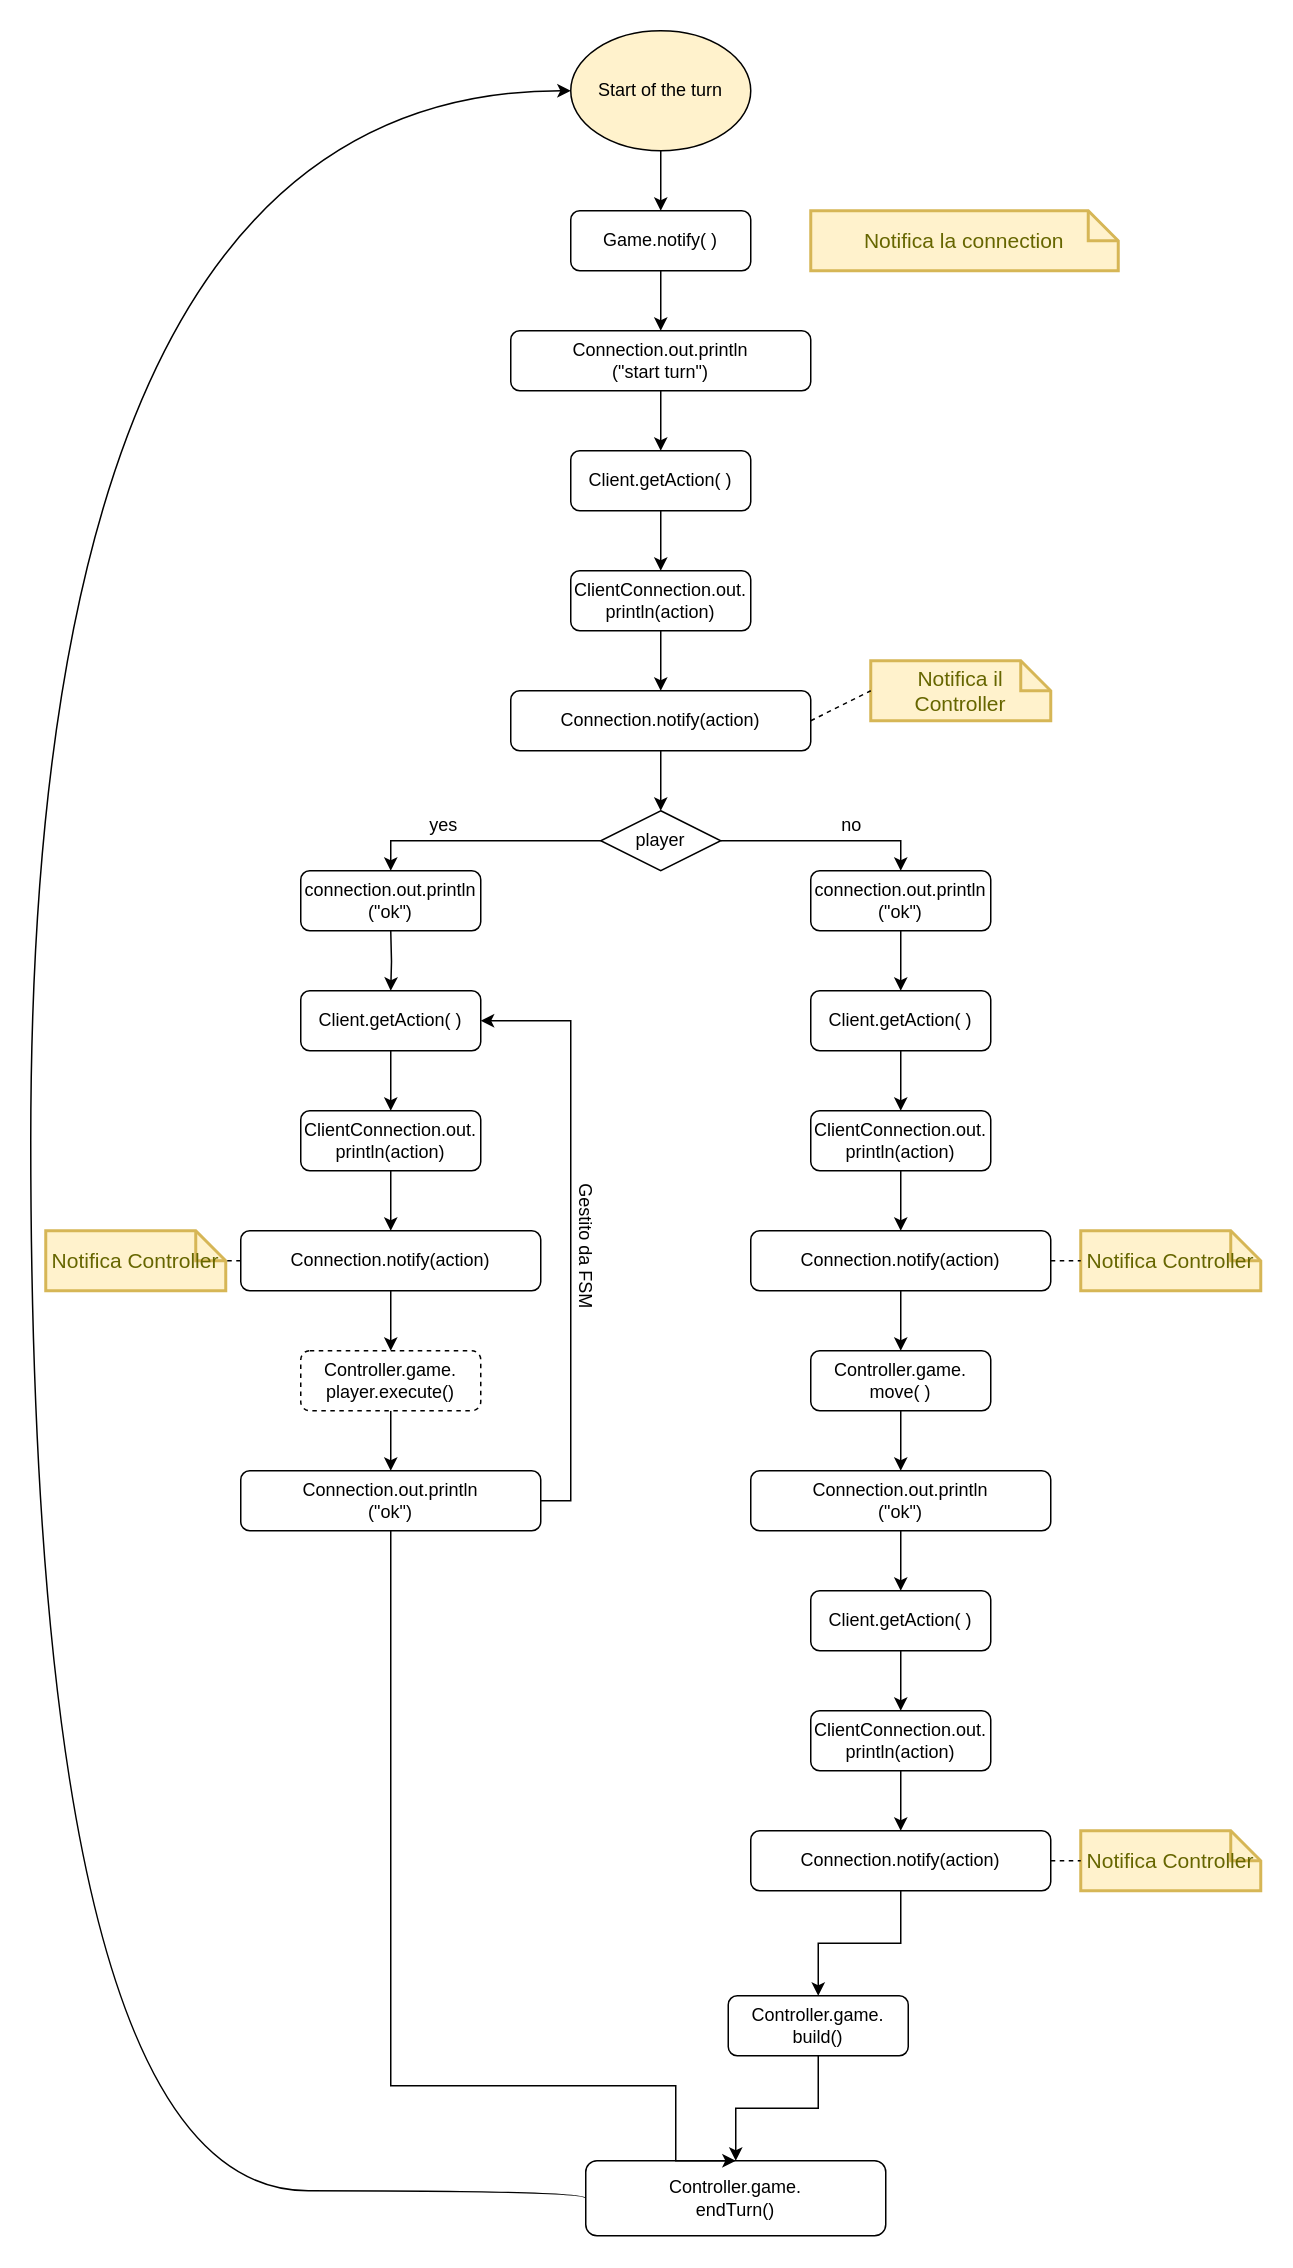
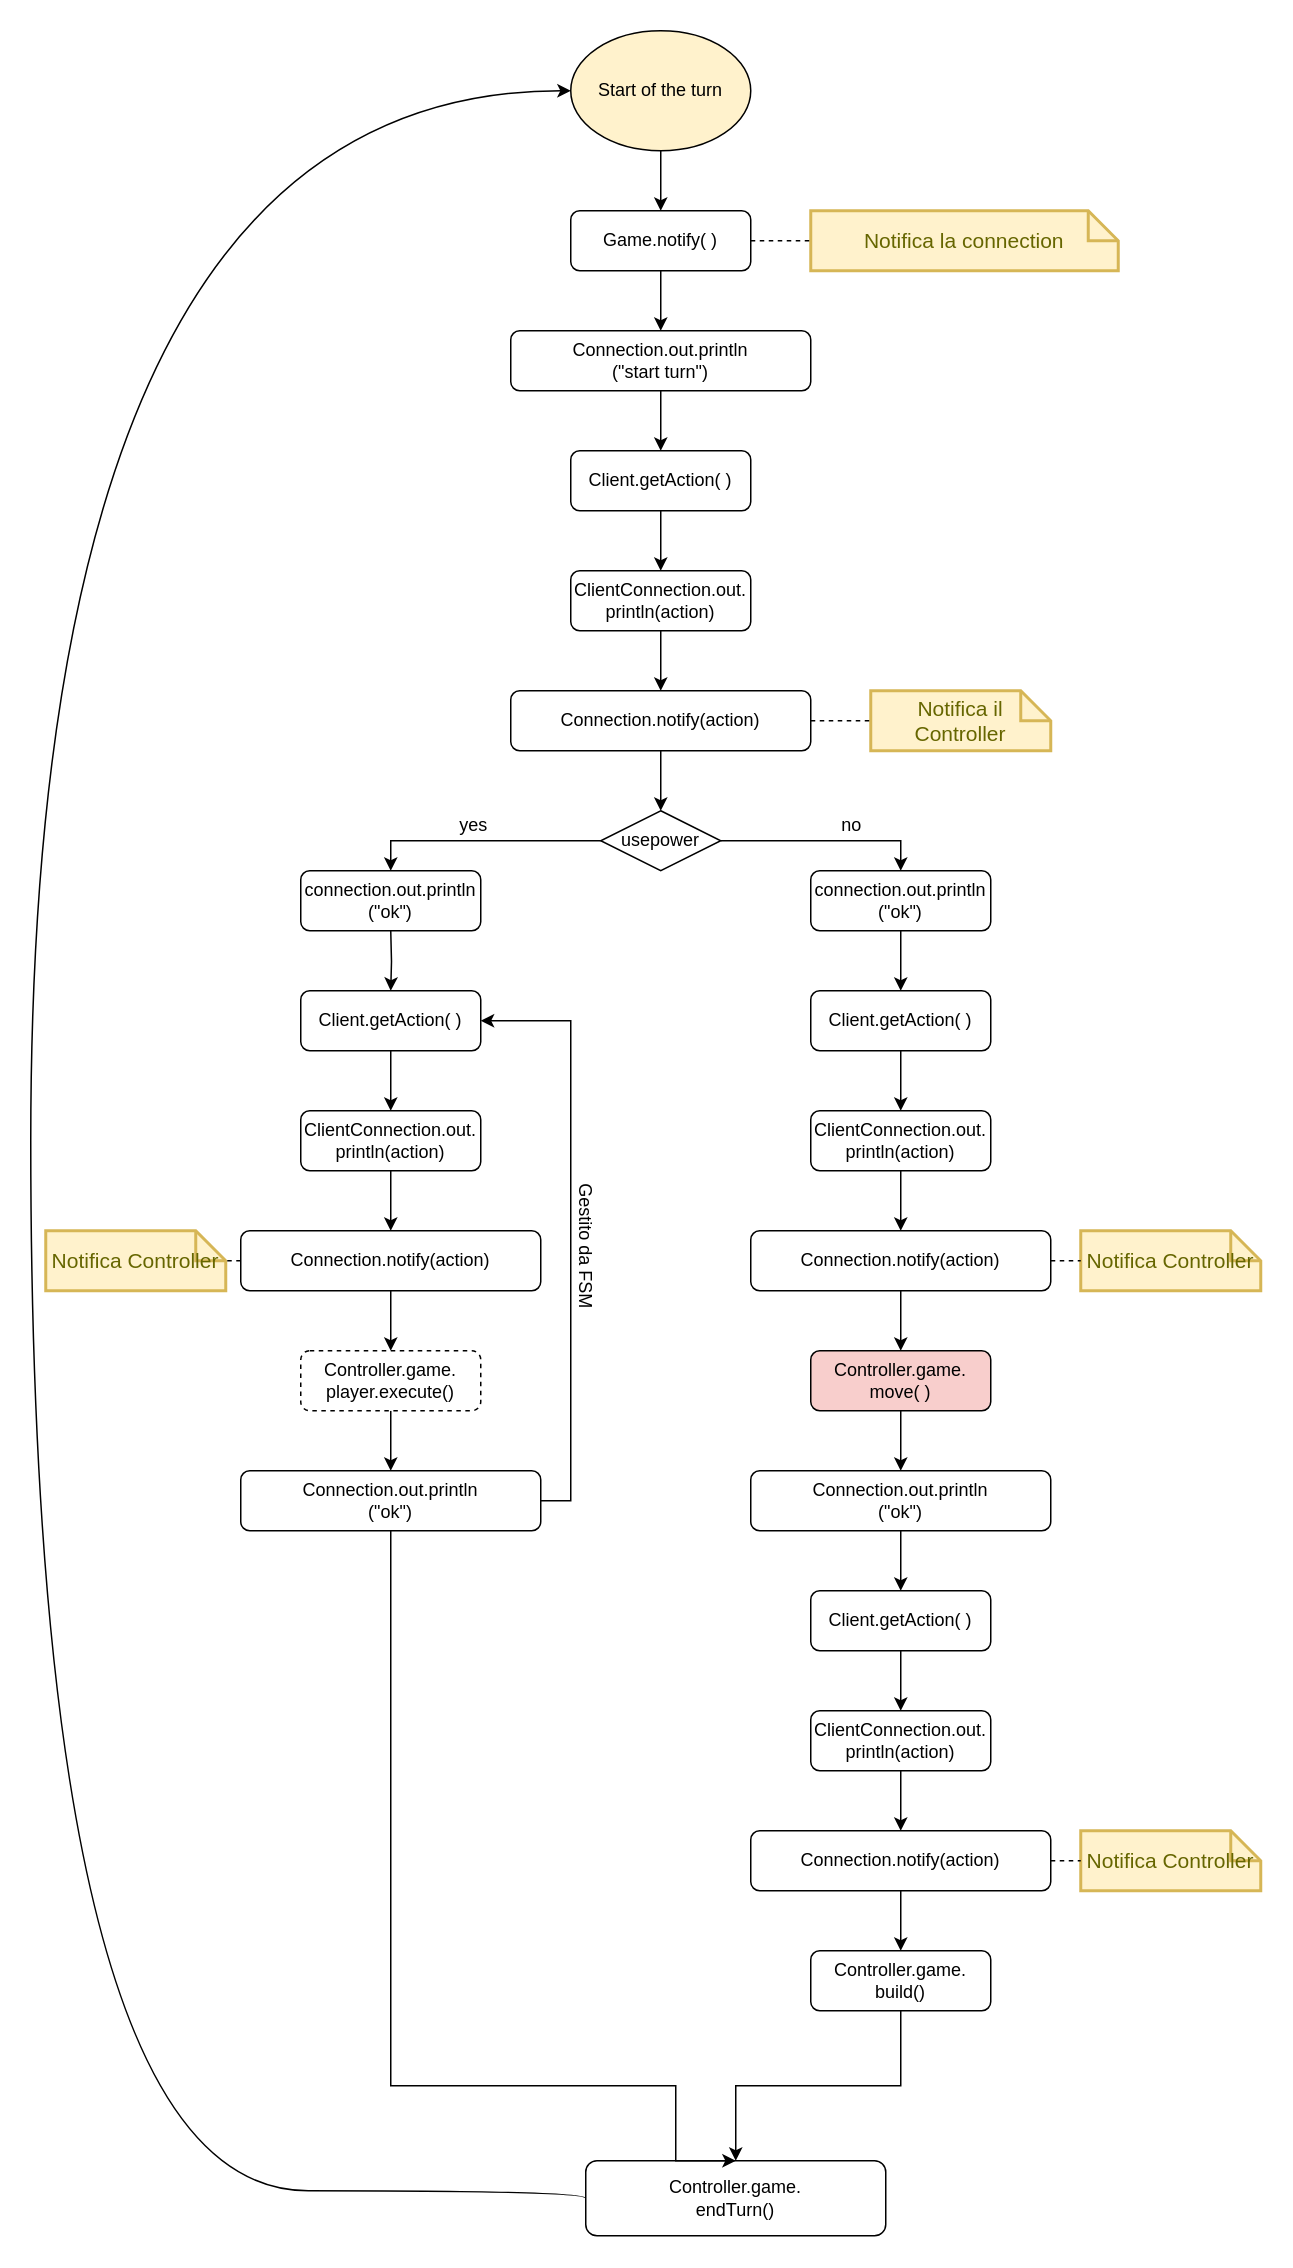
edge "Game.notify( )" -- "Notifica la connection": added
node "Notifica il Controller": moved (961, 691) -> (961, 721)
node "yes": moved (443, 826) -> (473, 826)
node "player": label "player" -> "usepower"
node "Controller.game. move( )": fillcolor #ffffff -> #f8cecc
node "Controller.game. build()": moved (818, 2026) -> (901, 1981)
